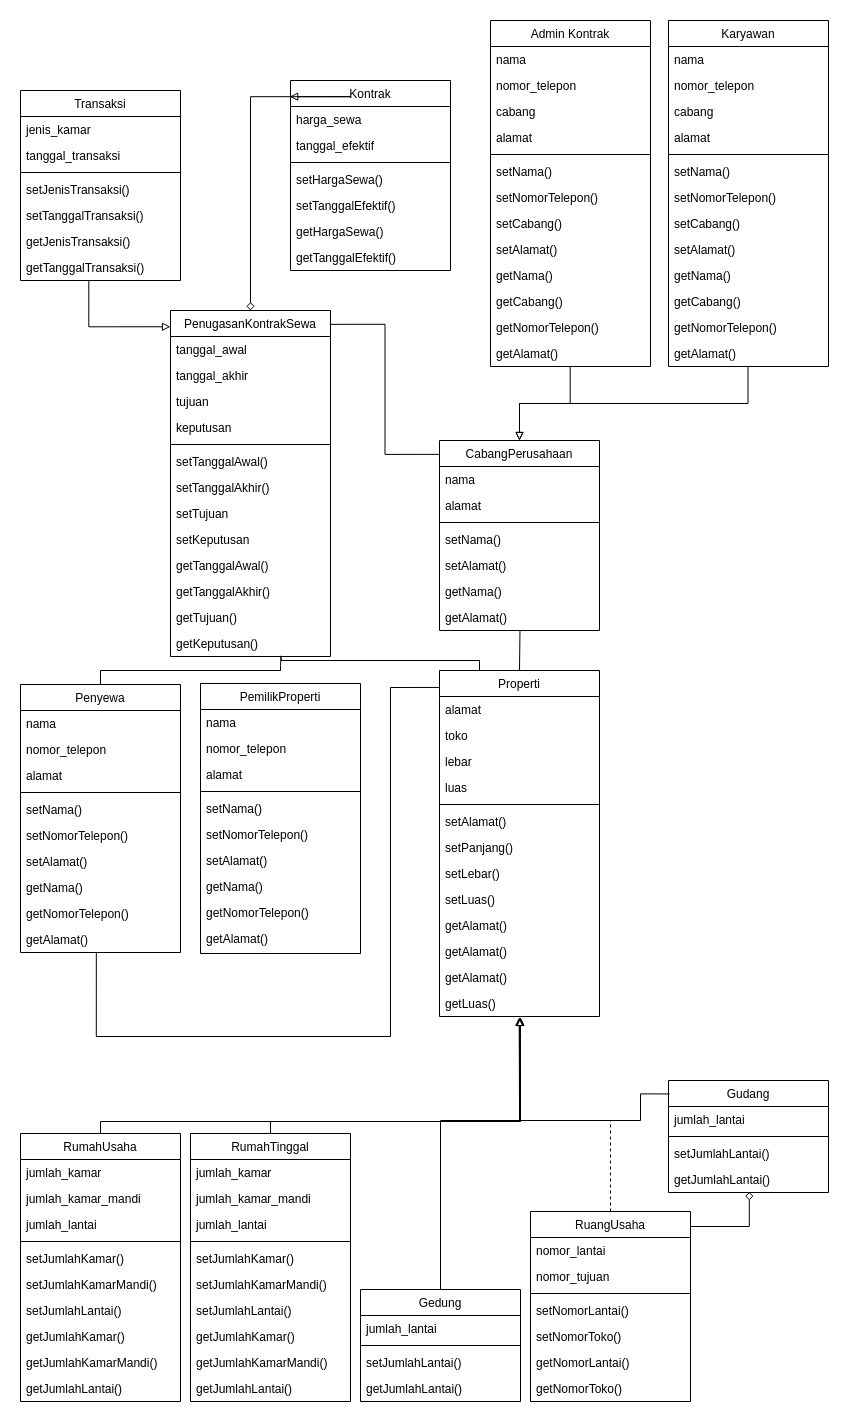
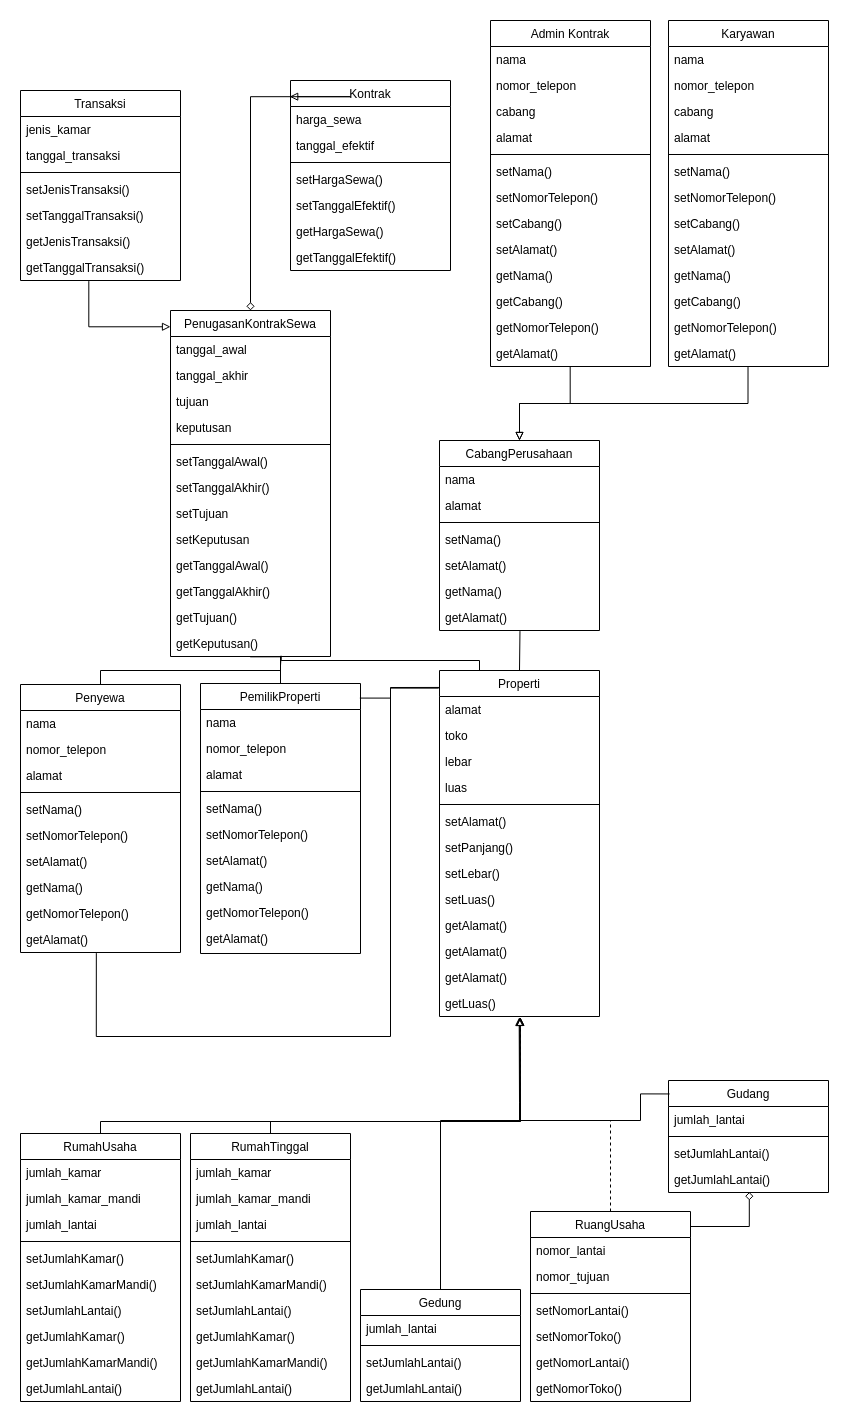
edge "PenugasanKontrakSewa" -- "CabangPerusahaan": removed
edge "getKeputusan()" -- "PemilikProperti": added
edge "PemilikProperti" -- "Properti": added
